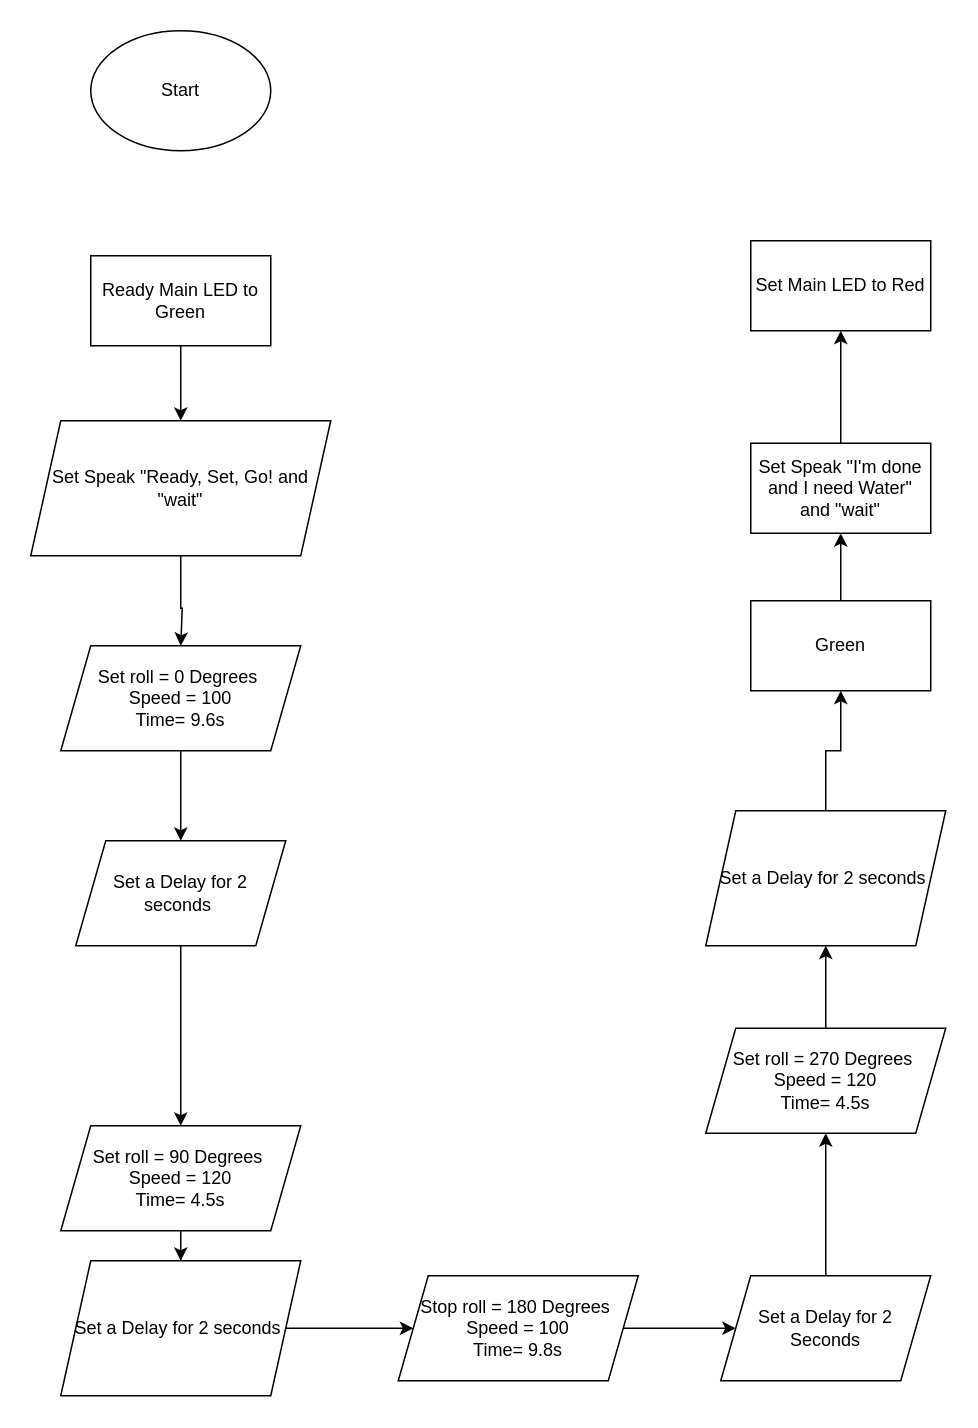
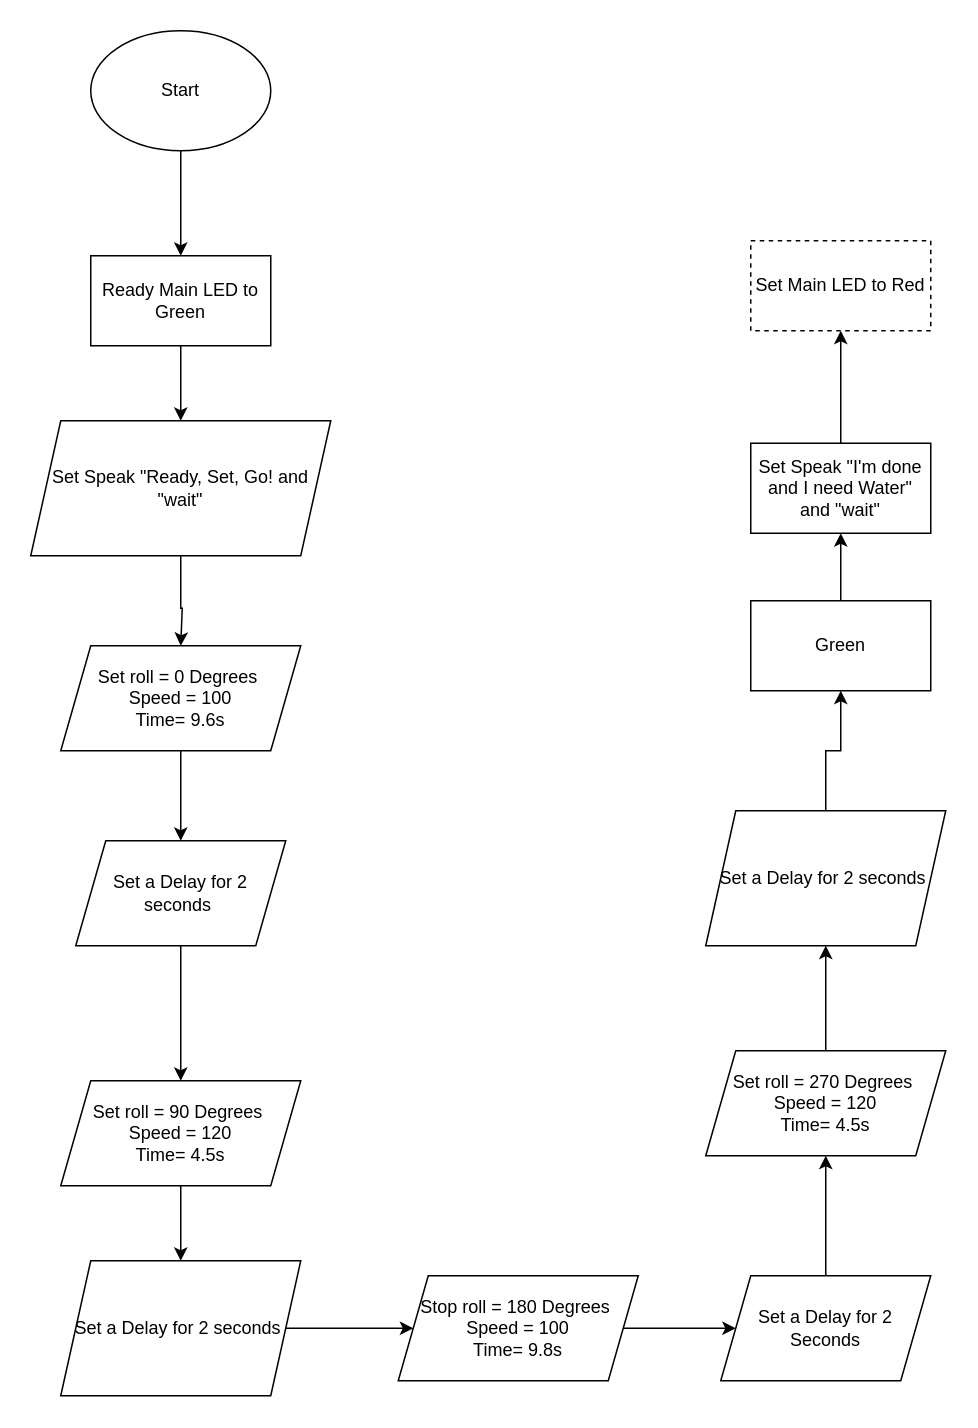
edge "Start" -> "Ready Main LED to Green": added
node "Set Main LED to Red": style solid -> dashed
node "Set roll = 270 Degrees Speed = 120 Time= 4.5s": moved (826, 1081) -> (826, 1103)
node "Set roll = 90 Degrees Speed = 120 Time= 4.5s": moved (181, 1178) -> (181, 1133)
